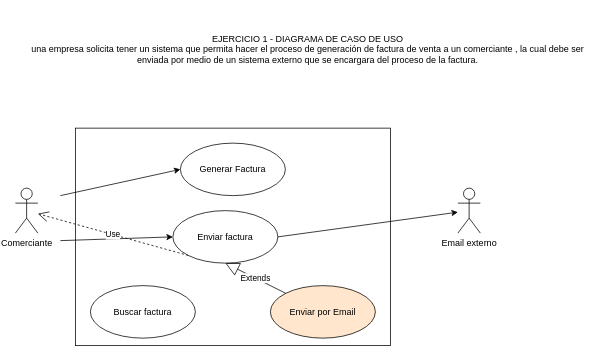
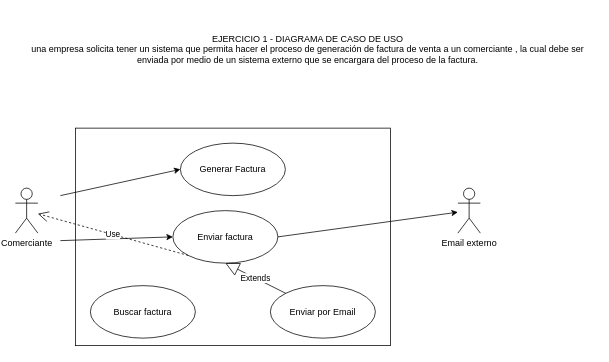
node "Enviar por Email": fillcolor #ffe6cc -> #ffffff
